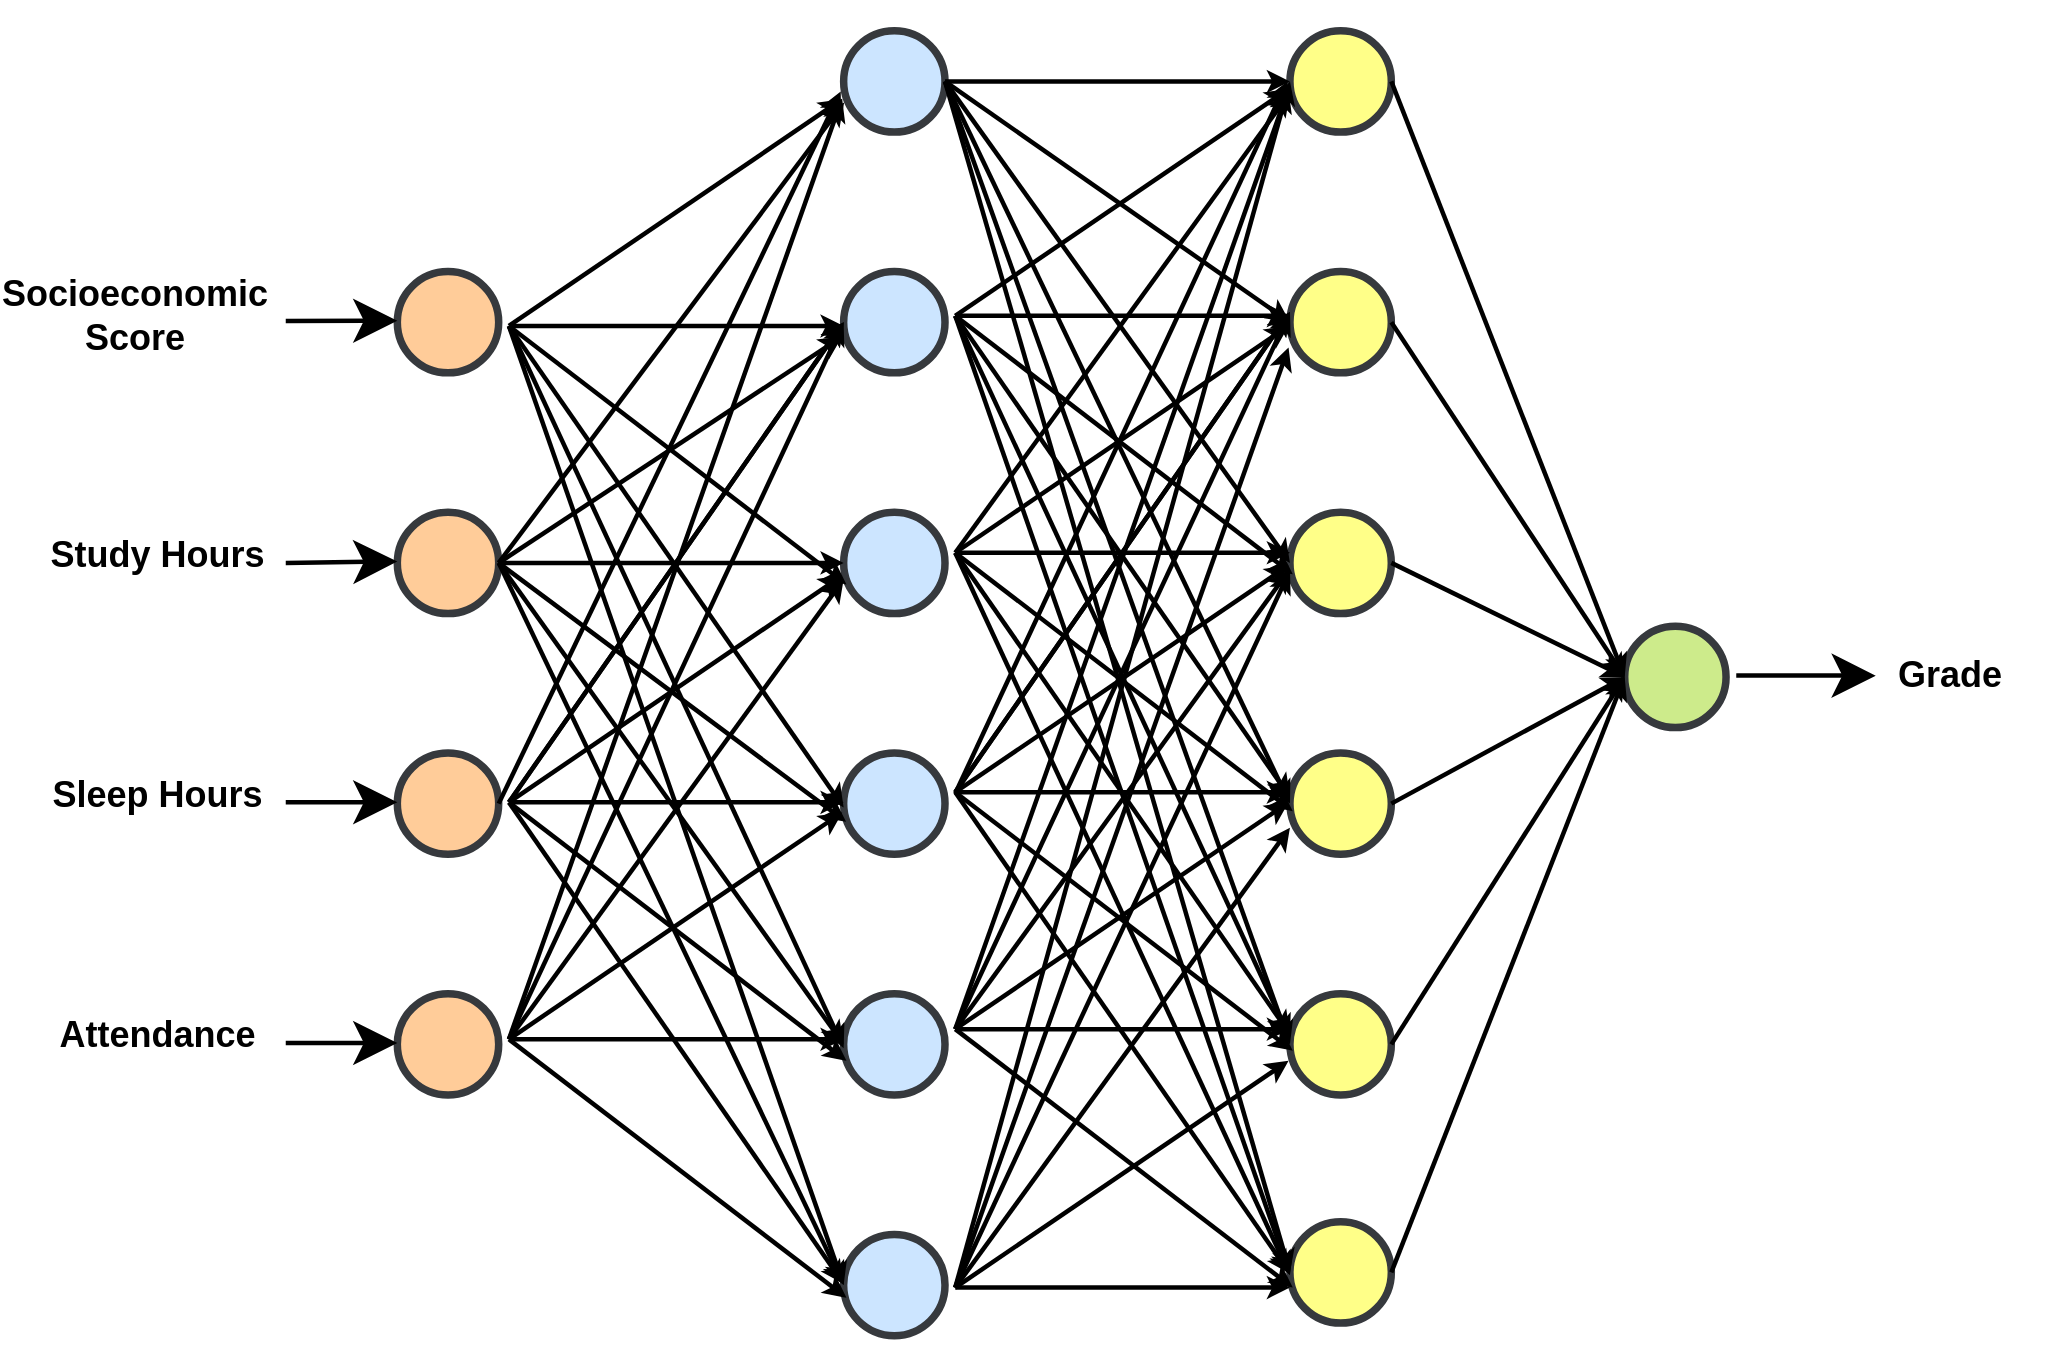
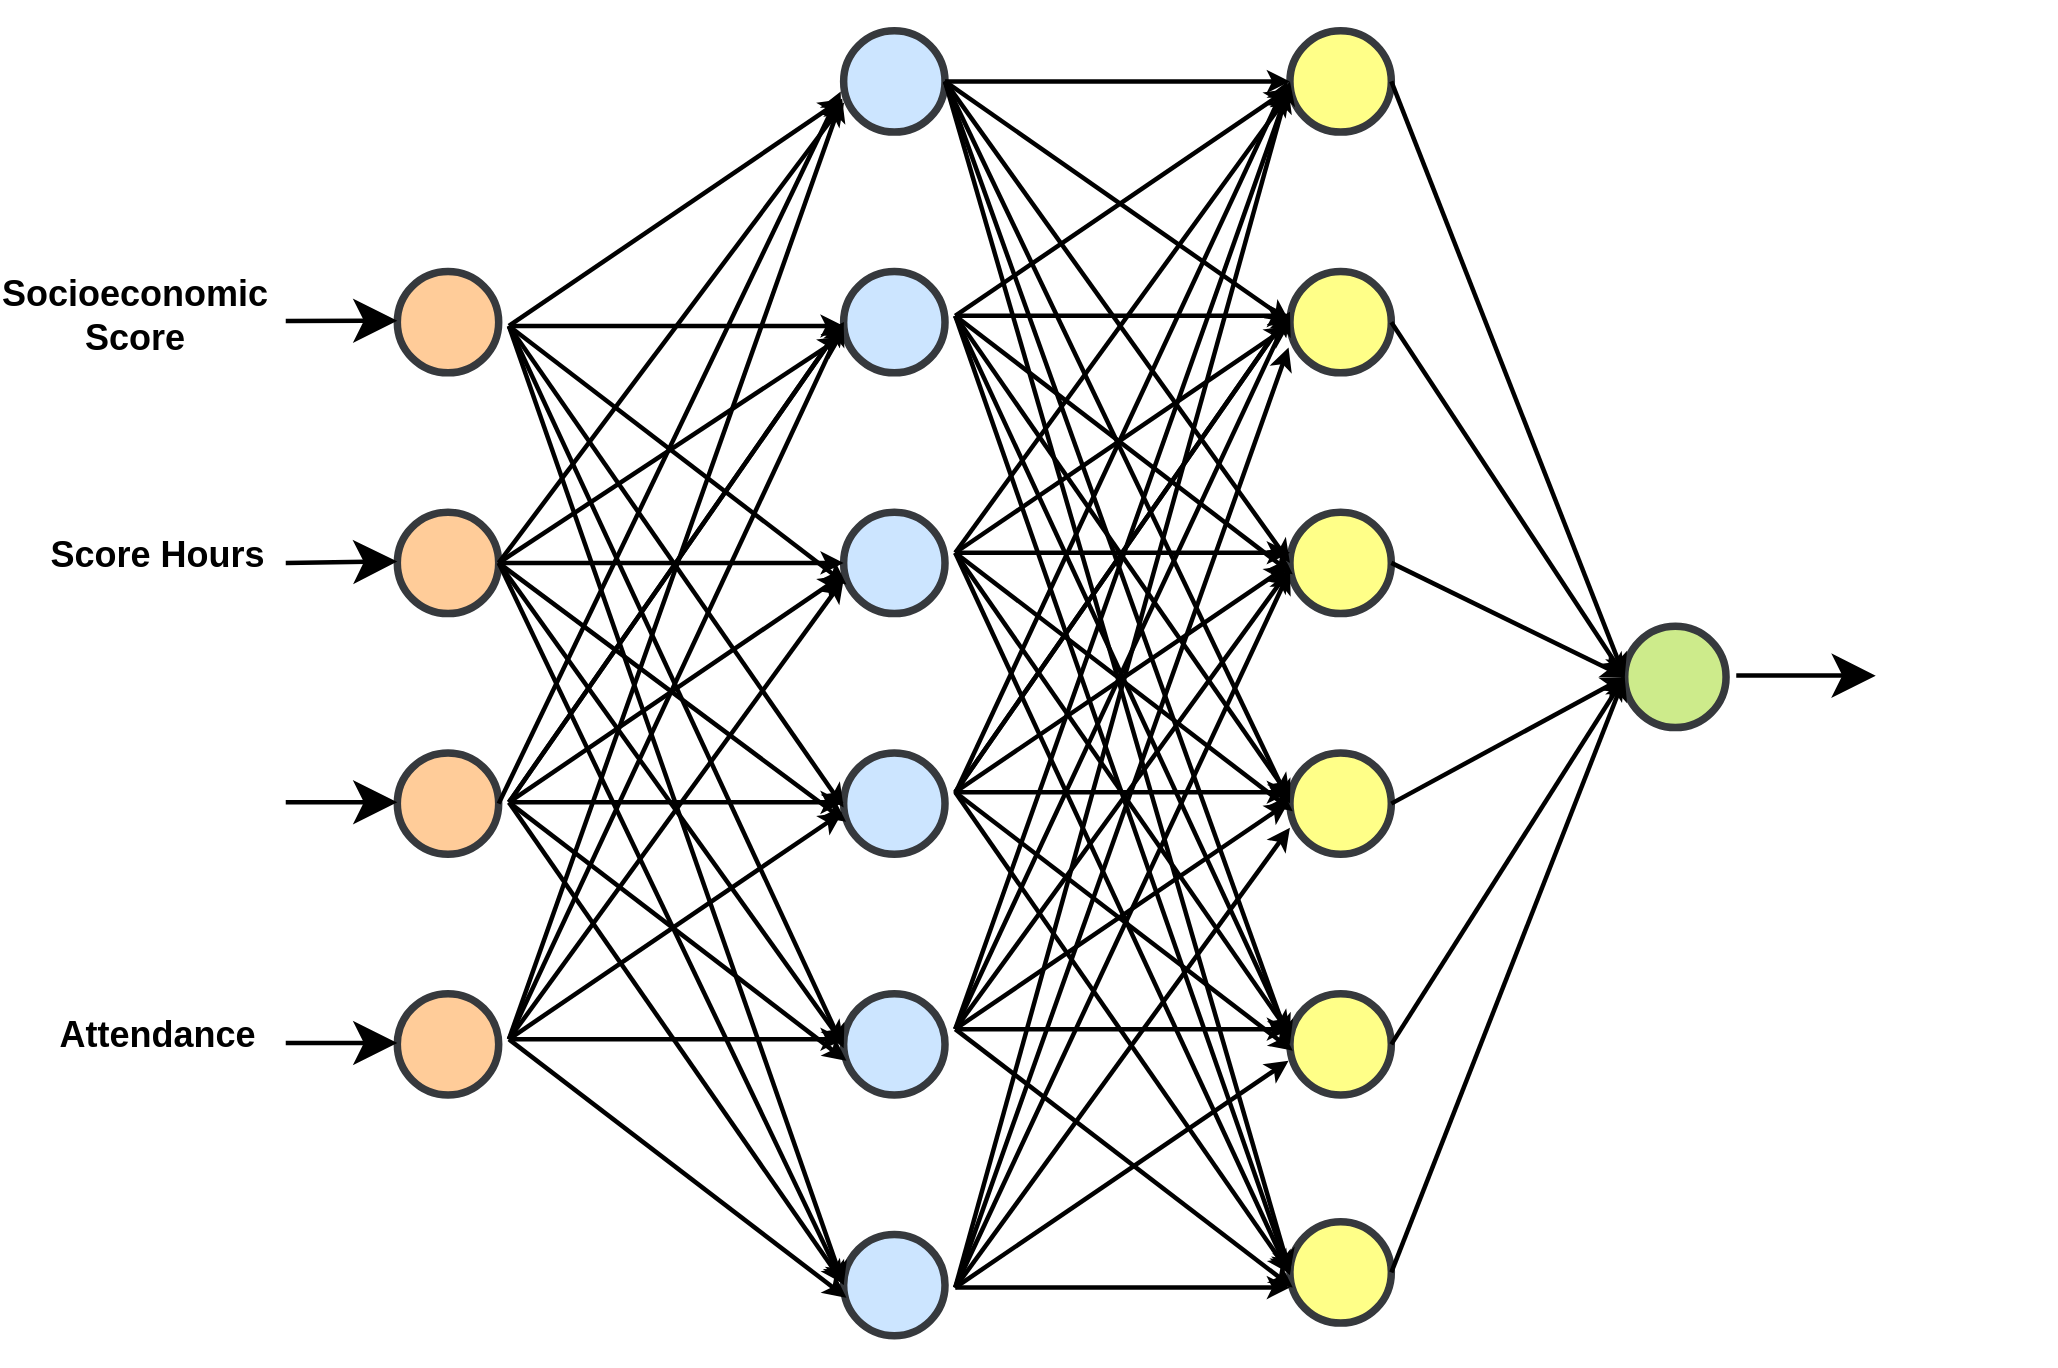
node "Study Hours": label "Study Hours" -> "Score Hours"
node "Grade": removed
node "Sleep Hours": removed
